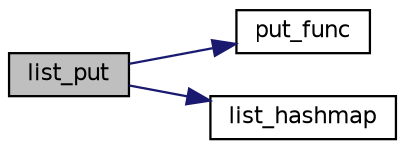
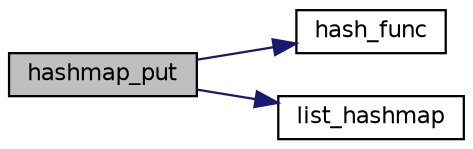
node "put_func": label "put_func" -> "hash_func"
node "list_put": label "list_put" -> "hashmap_put"
